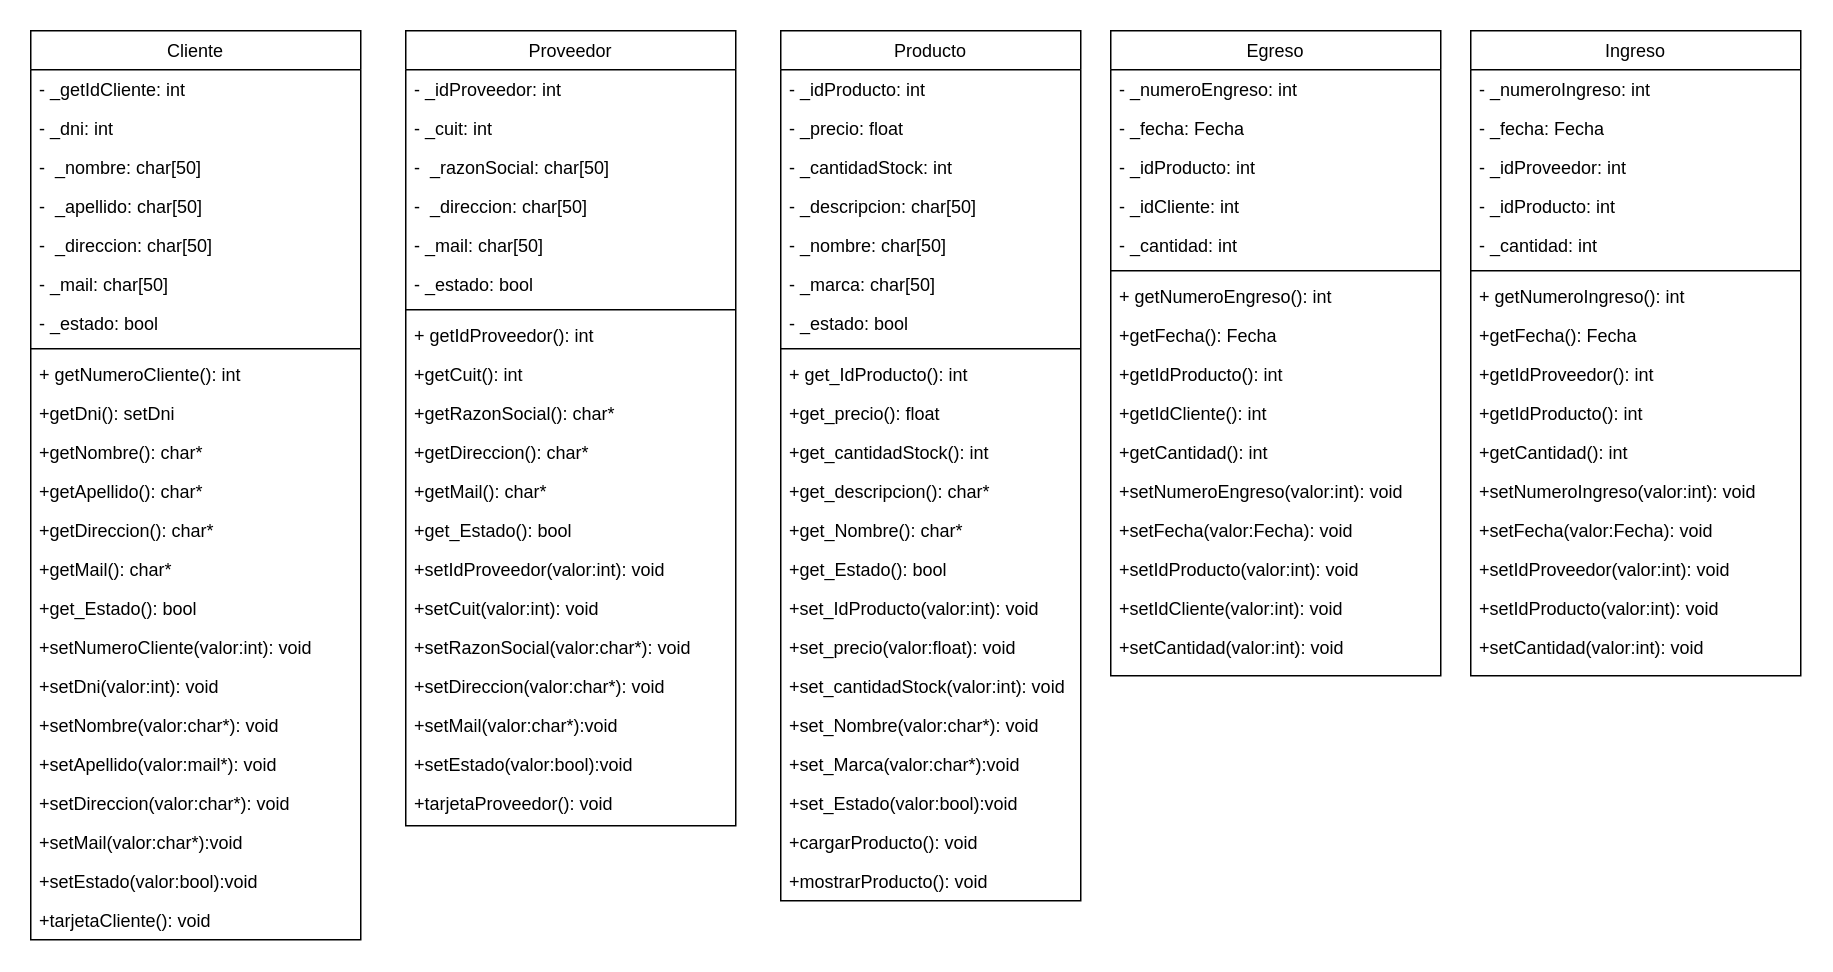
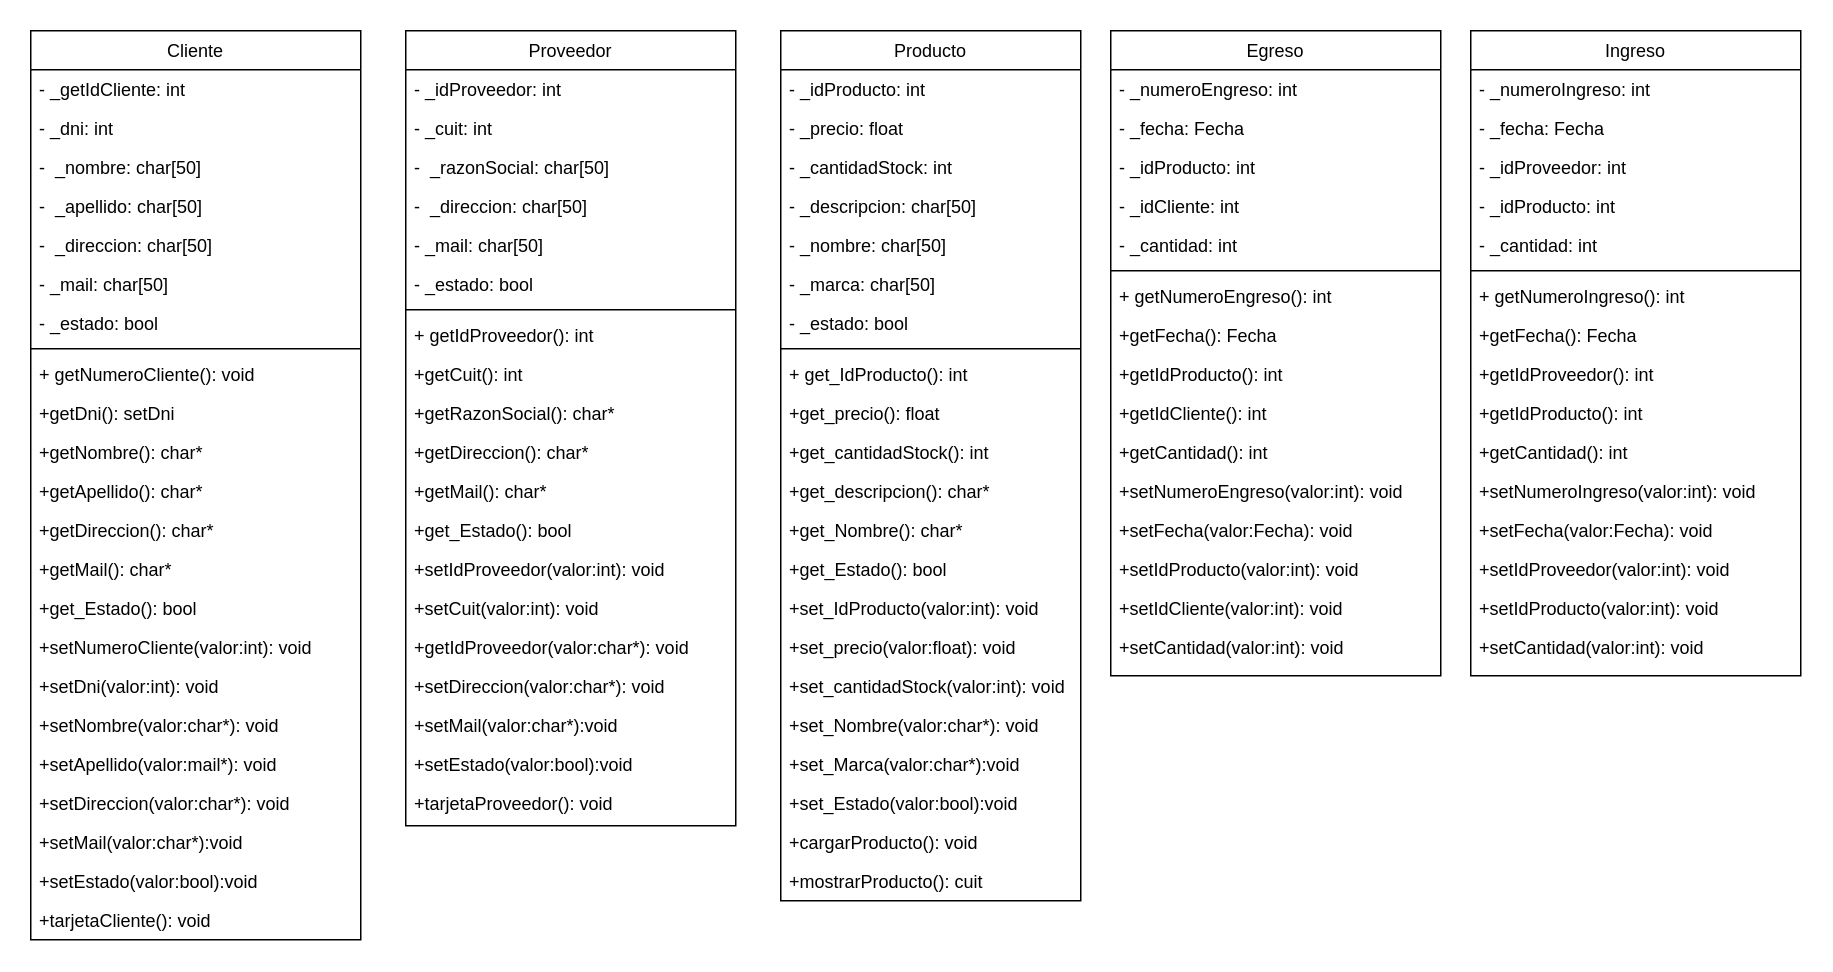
node "+ getNumeroCliente(): int": label "+ getNumeroCliente(): int" -> "+ getNumeroCliente(): void"
node "+setRazonSocial(valor:char*): void": label "+setRazonSocial(valor:char*): void" -> "+getIdProveedor(valor:char*): void"
node "+mostrarProducto(): void": label "+mostrarProducto(): void" -> "+mostrarProducto(): cuit"
